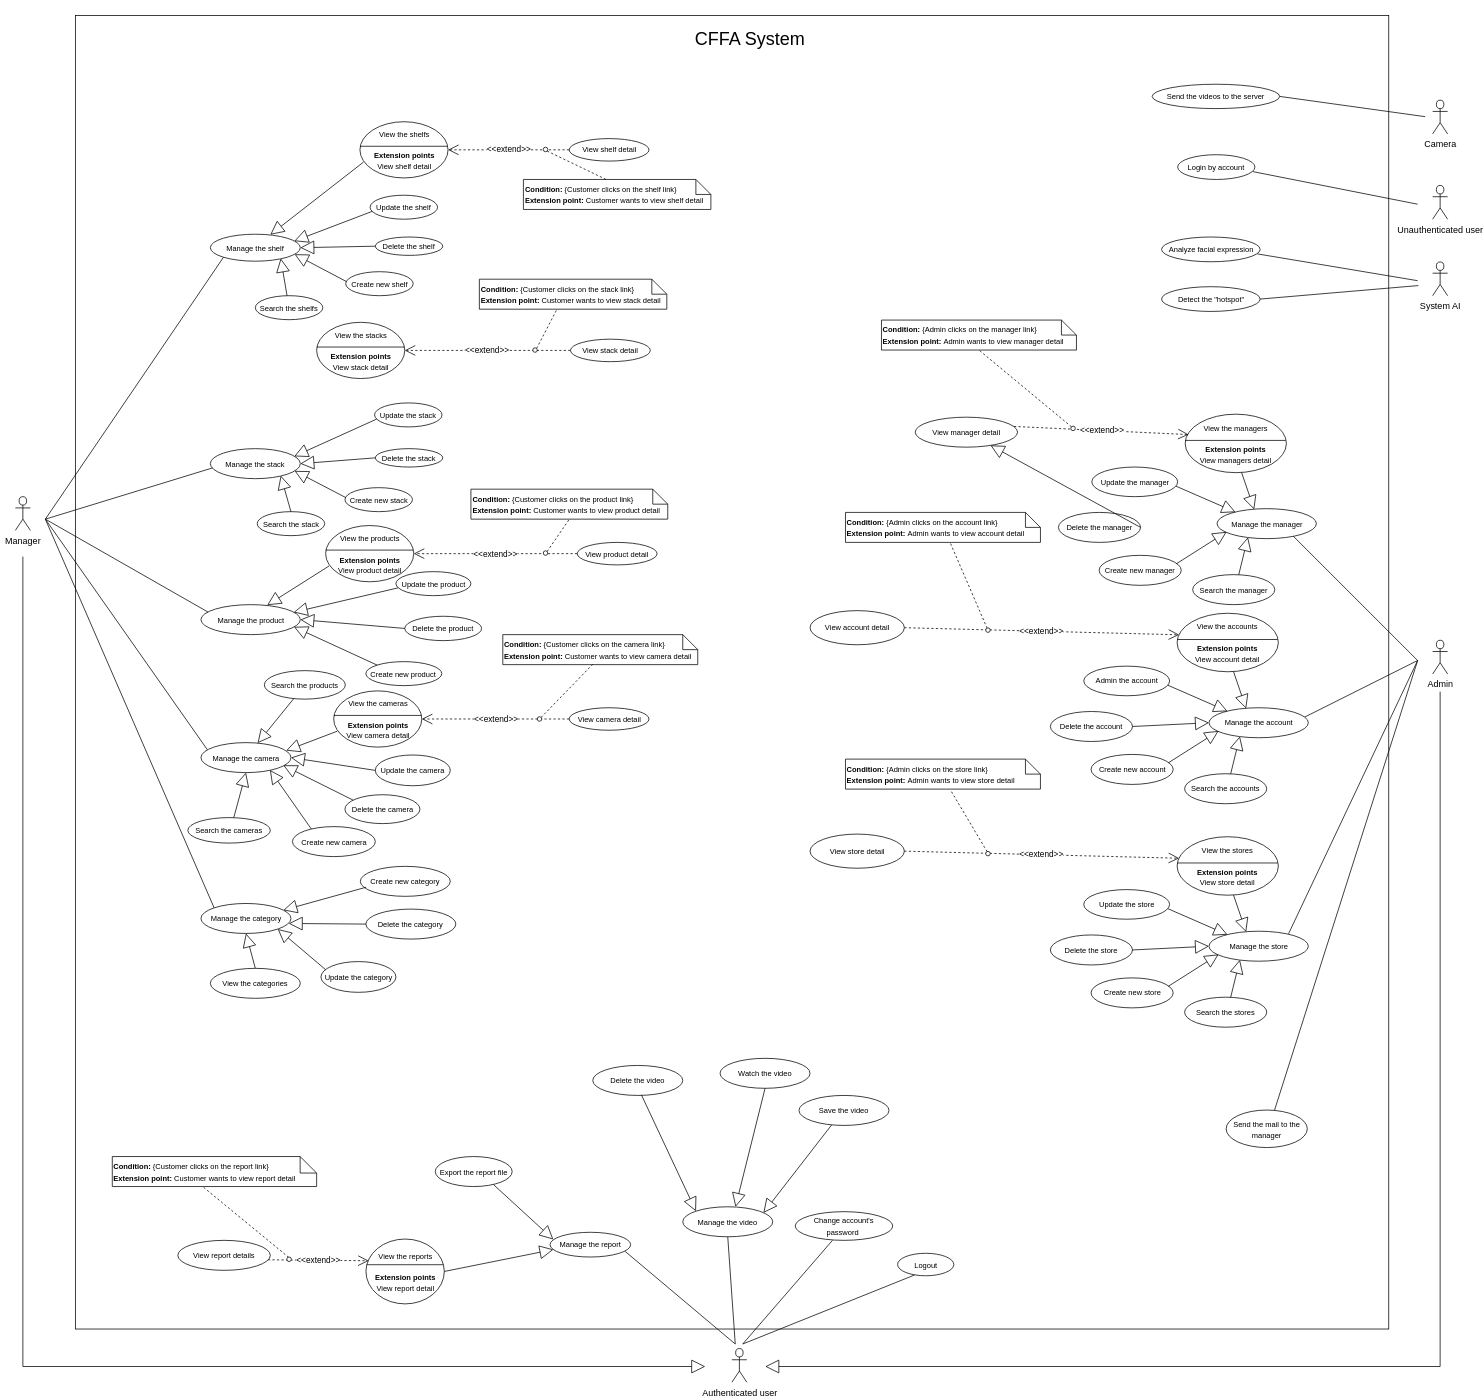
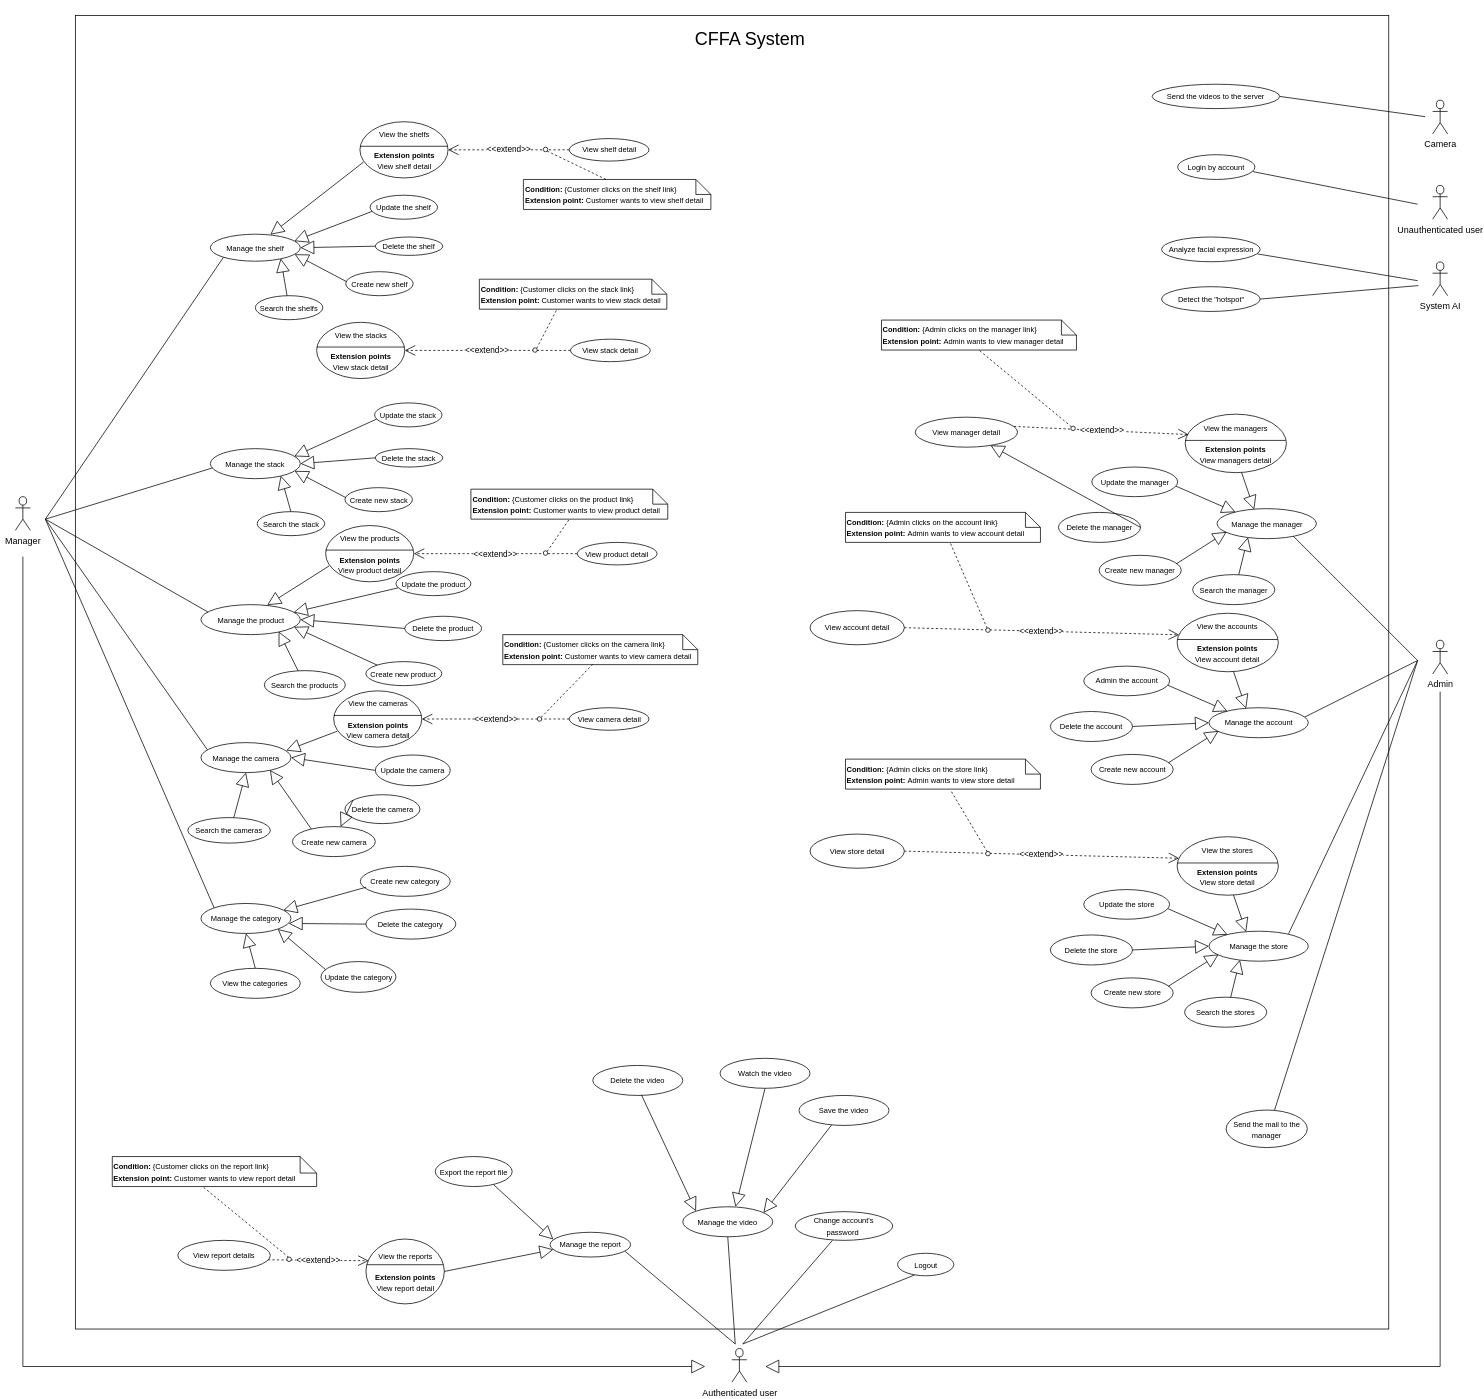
edge "Search the products" -> "Manage the camera": now "Search the products" -> "Manage the product"
edge "Search the accounts" -> "Manage the account": removed
edge "Delete the camera" -> "Manage the camera": now "Delete the camera" -> "Create new camera"
node "Search the accounts": removed
